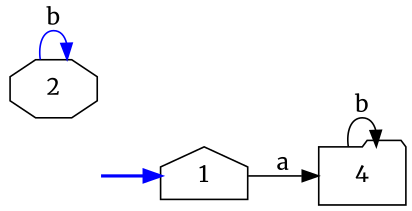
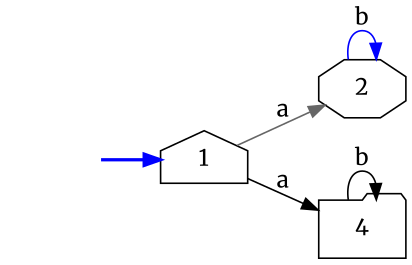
edge "1" -> "2": added, label "a"
